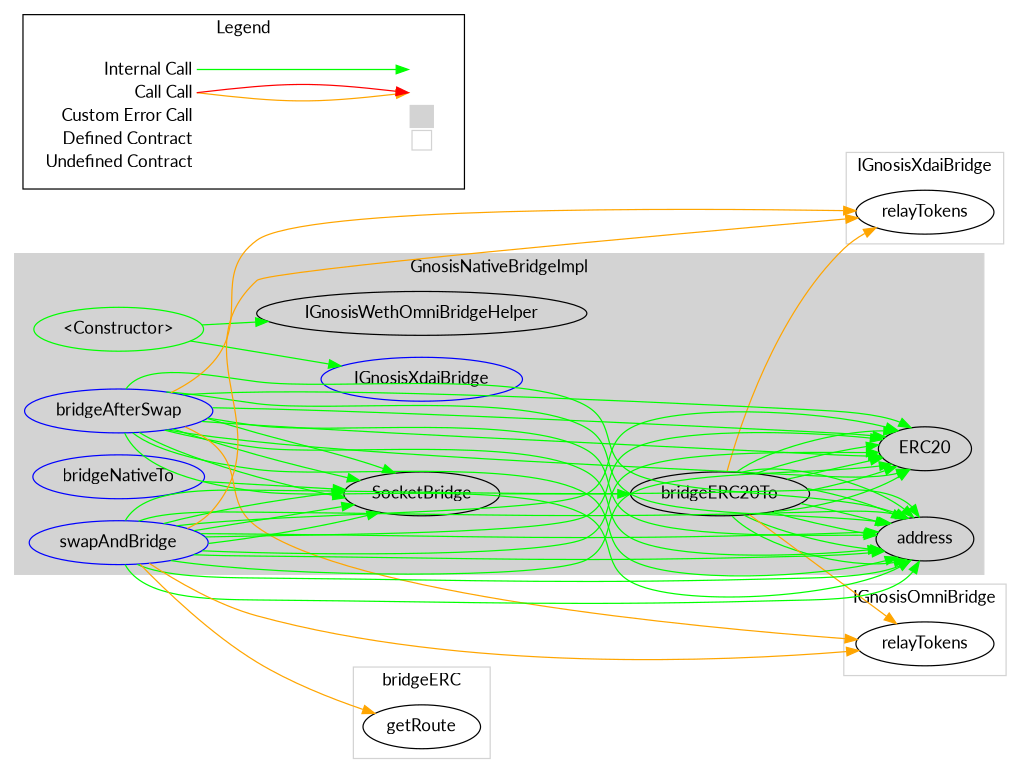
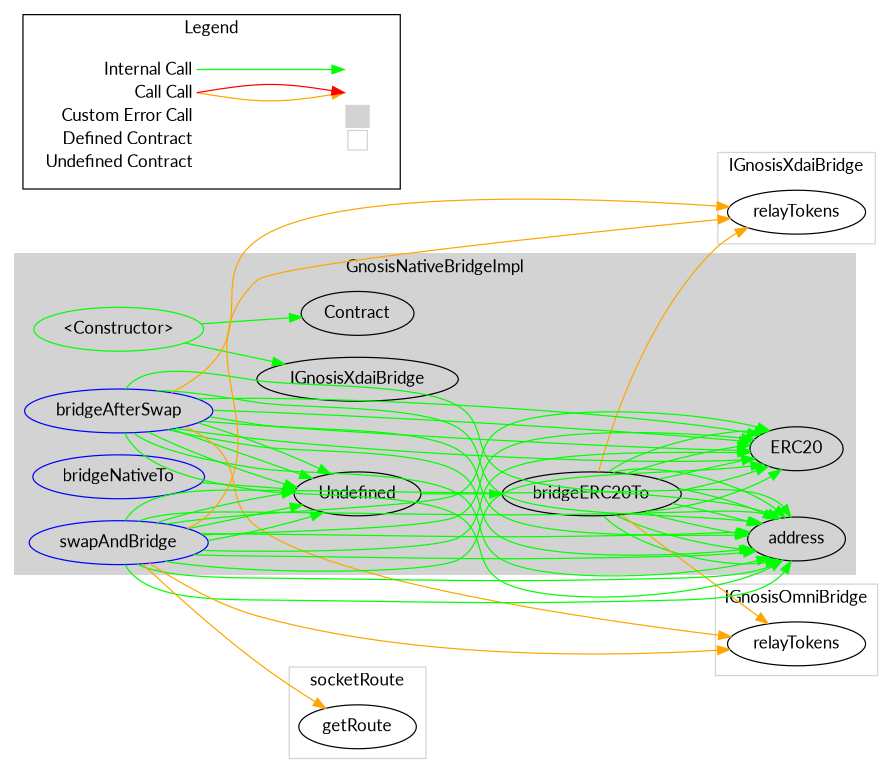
node "IGnosisWethOmniBridgeHelper": label "IGnosisWethOmniBridgeHelper" -> "Contract"
node "IGnosisXdaiBridge": color blue -> black
node "SocketBridge": label "SocketBridge" -> "Undefined"
cluster "bridgeERC": label "bridgeERC" -> "socketRoute"
